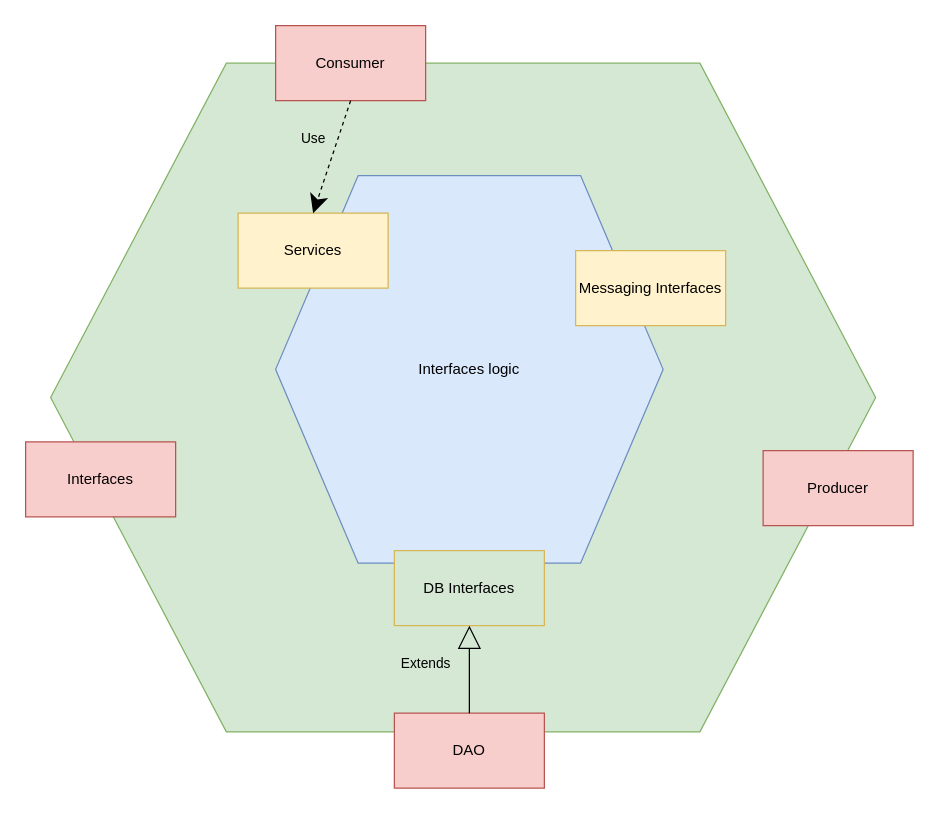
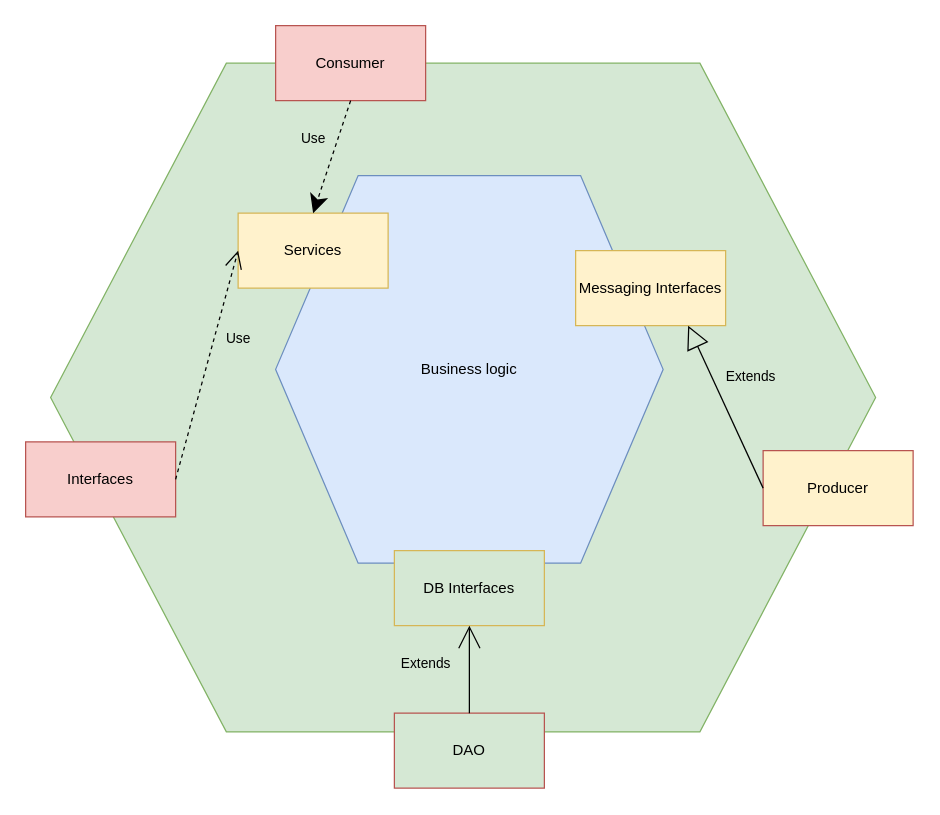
edge "Interfaces" -> "Services": added, label "Use"
node "Interfaces logic": label "Interfaces logic" -> "Business logic"
edge "Producer" -> "Messaging Interfaces": added, label "Extends"
node "Producer": fillcolor #f8cecc -> #fff2cc
edge "DAO" -> "DB Interfaces": arrowhead block -> open
node "DAO": fillcolor #f8cecc -> #d5e8d4
